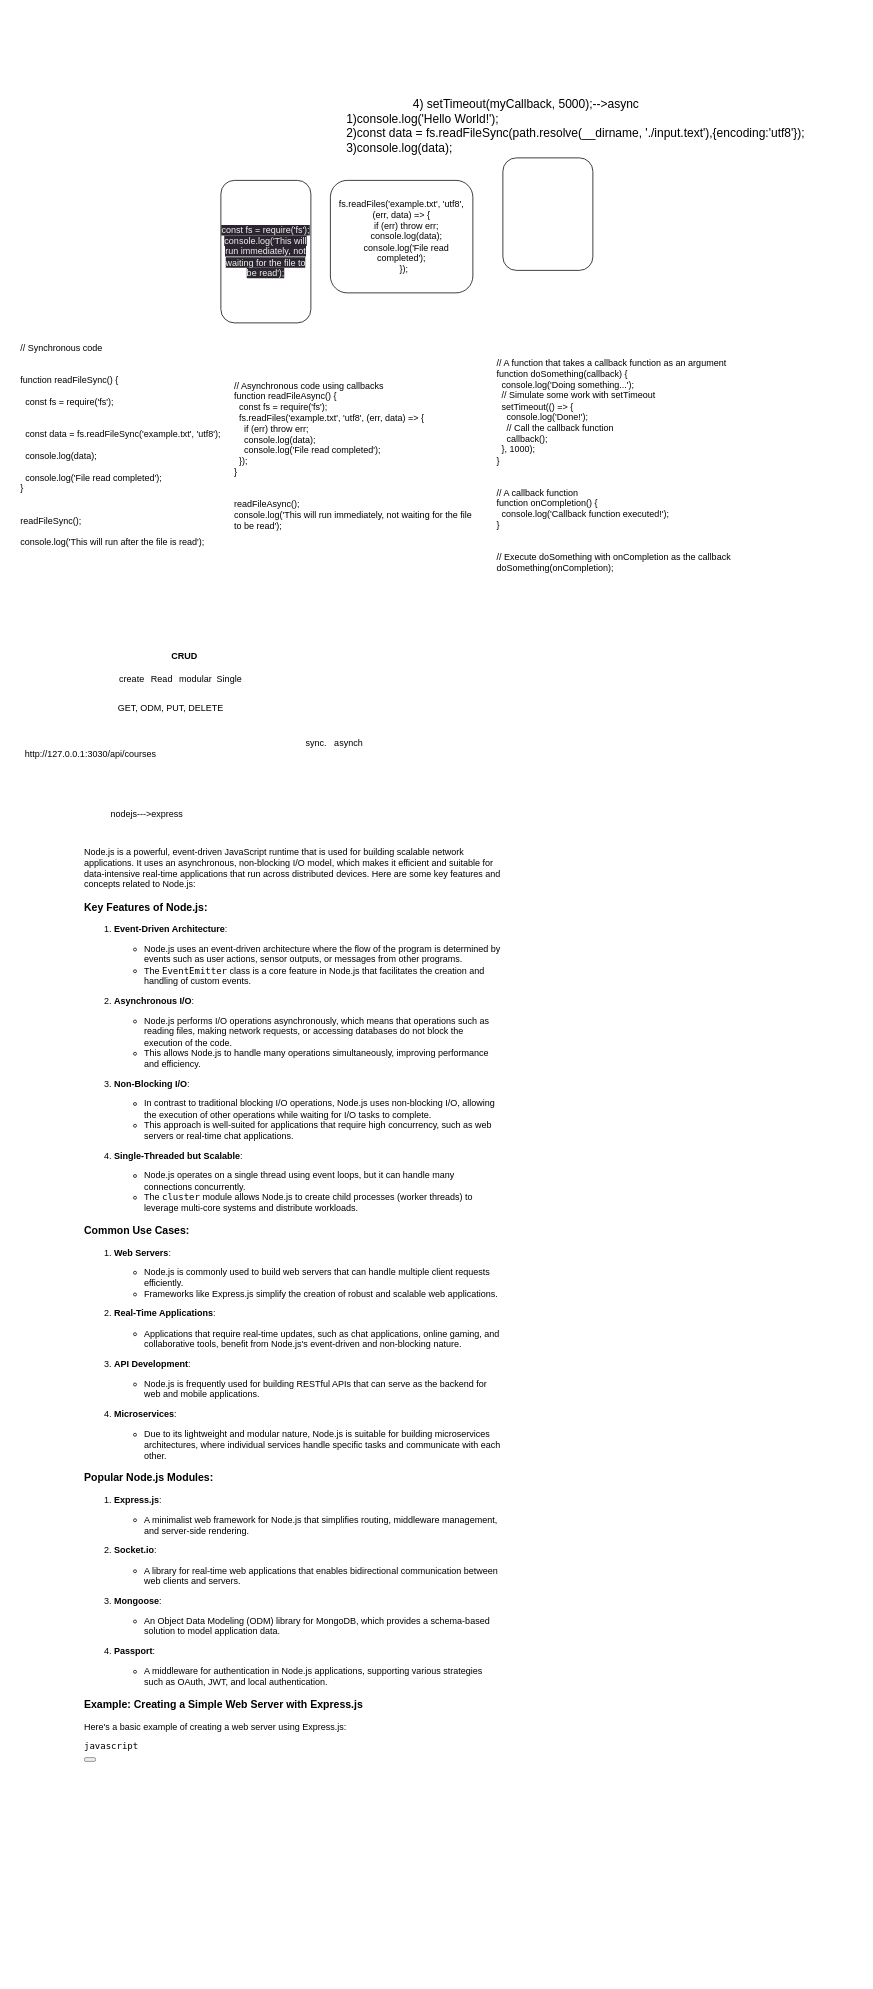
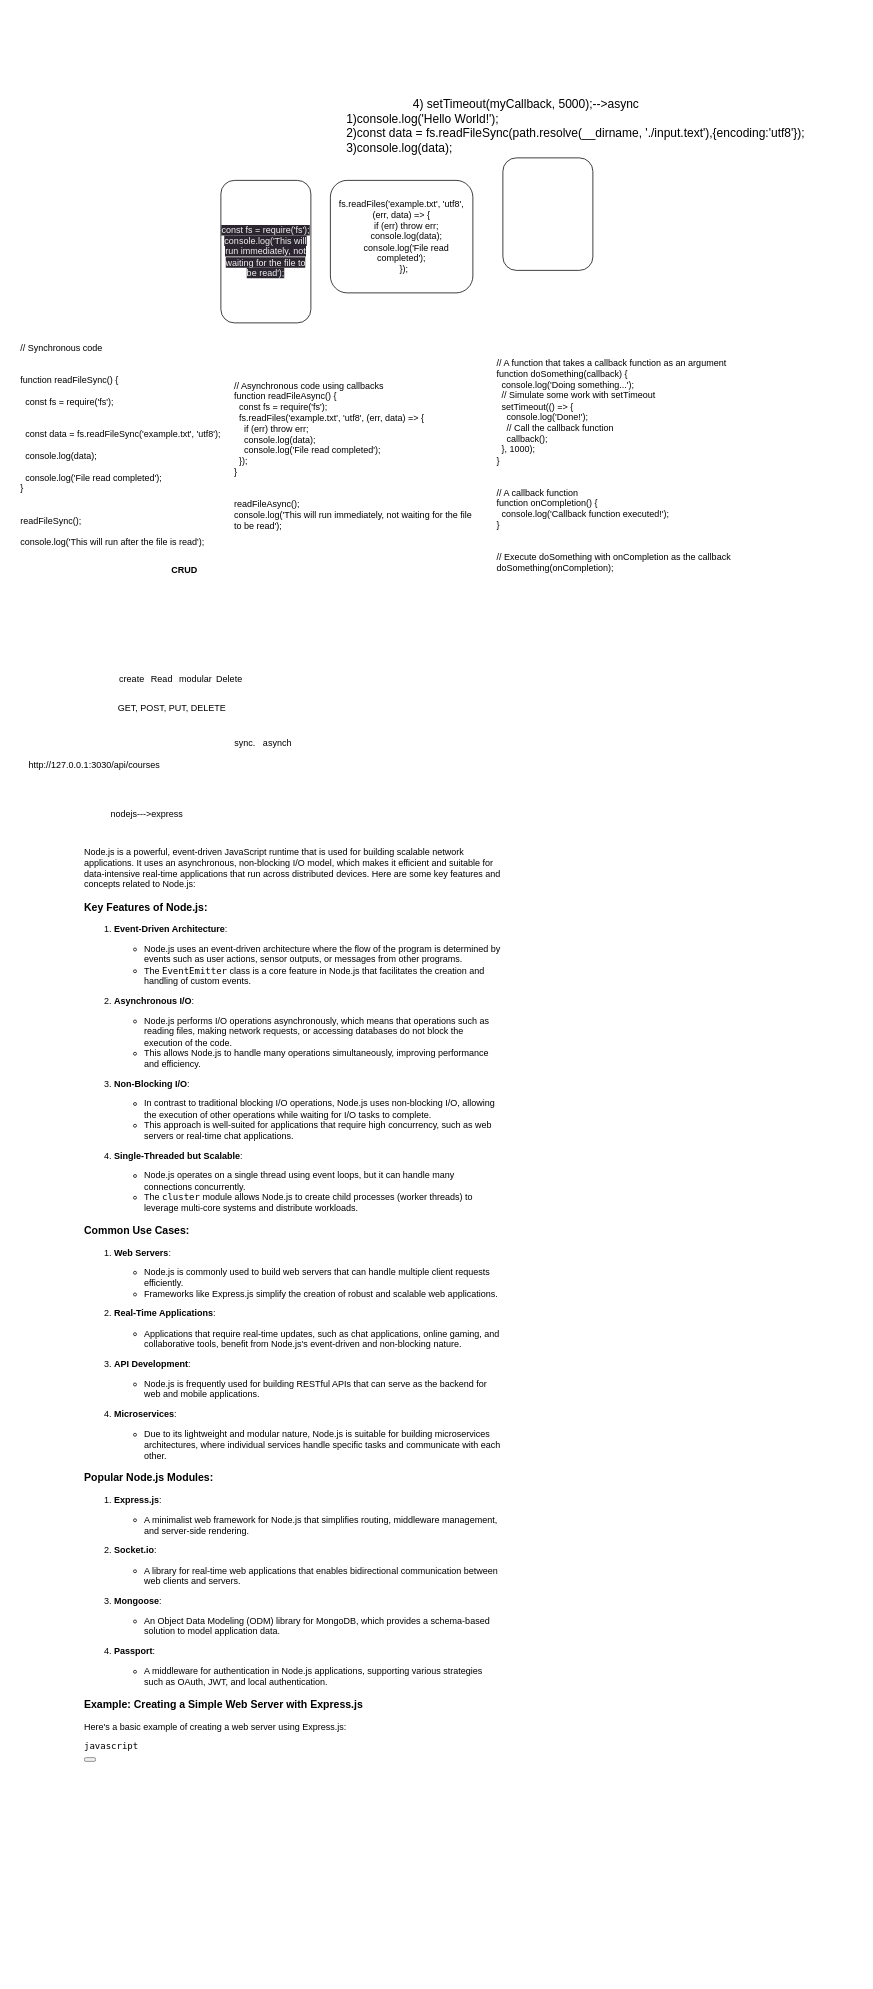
node "CRUD": moved (184, 657) -> (184, 570)
node "Single": label "Single" -> "Delete"
node "GET, ODM, PUT, DELETE": label "GET, ODM, PUT, DELETE" -> "GET, POST, PUT, DELETE"
node "sync. asynch": moved (334, 743) -> (263, 743)
node "http://127.0.0.1:3030/api/courses": moved (90, 754) -> (94, 765)
